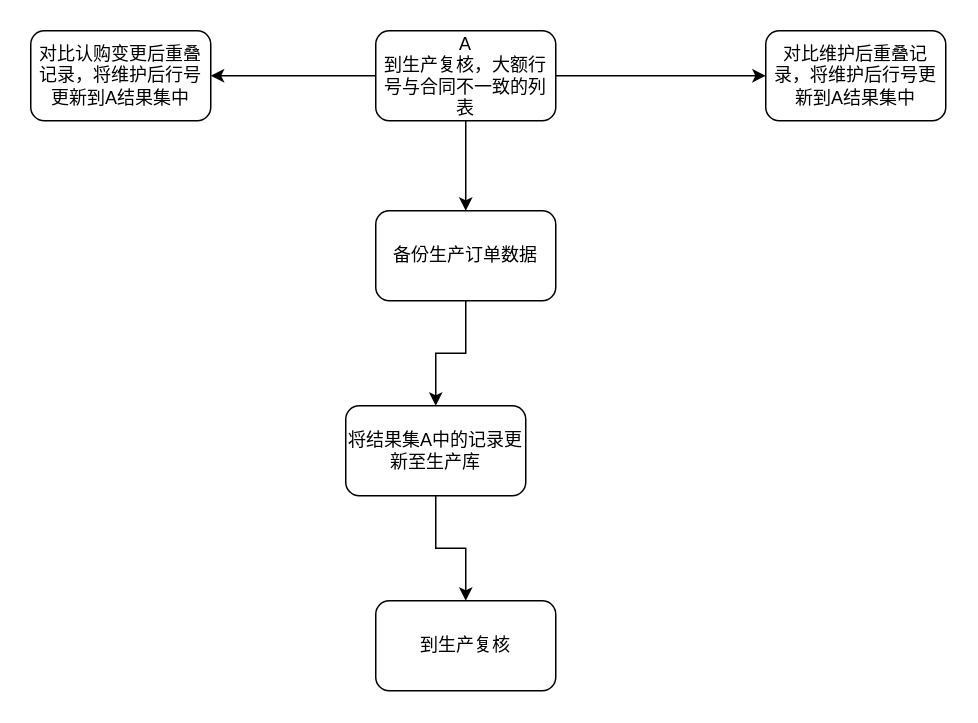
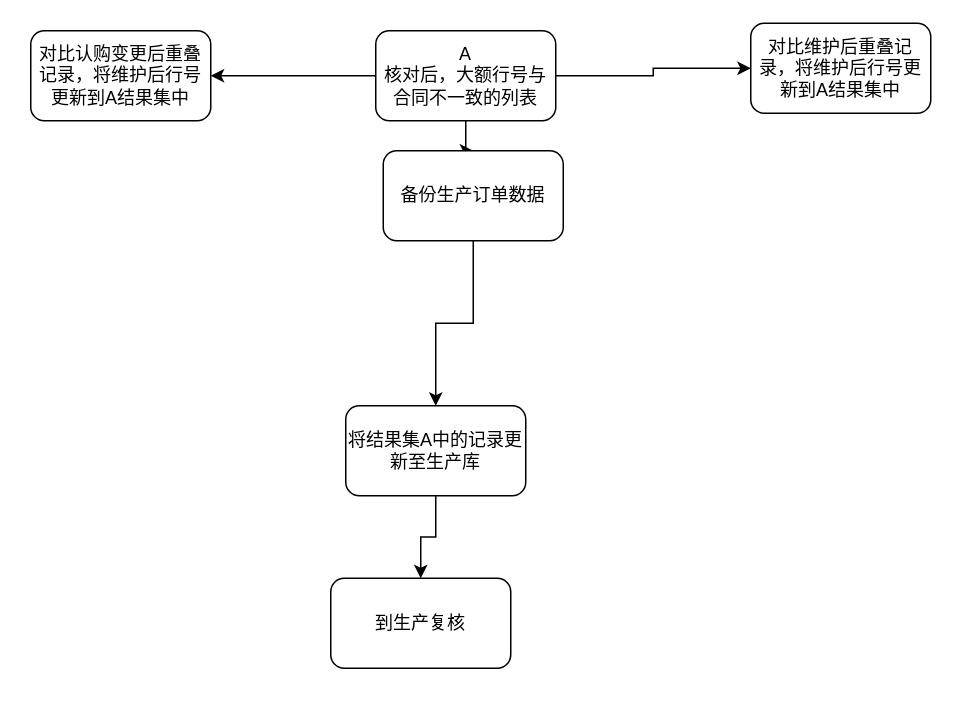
node "A 到生产复核，大额行号与合同不一致的列表": label "A 到生产复核，大额行号与合同不一致的列表" -> "A 核对后，大额行号与合同不一致的列表"
node "对比维护后重叠记录，将维护后行号更新到A结果集中": moved (856, 76) -> (841, 68)
node "备份生产订单数据": moved (466, 256) -> (473, 196)
node "到生产复核": moved (466, 646) -> (421, 623)
